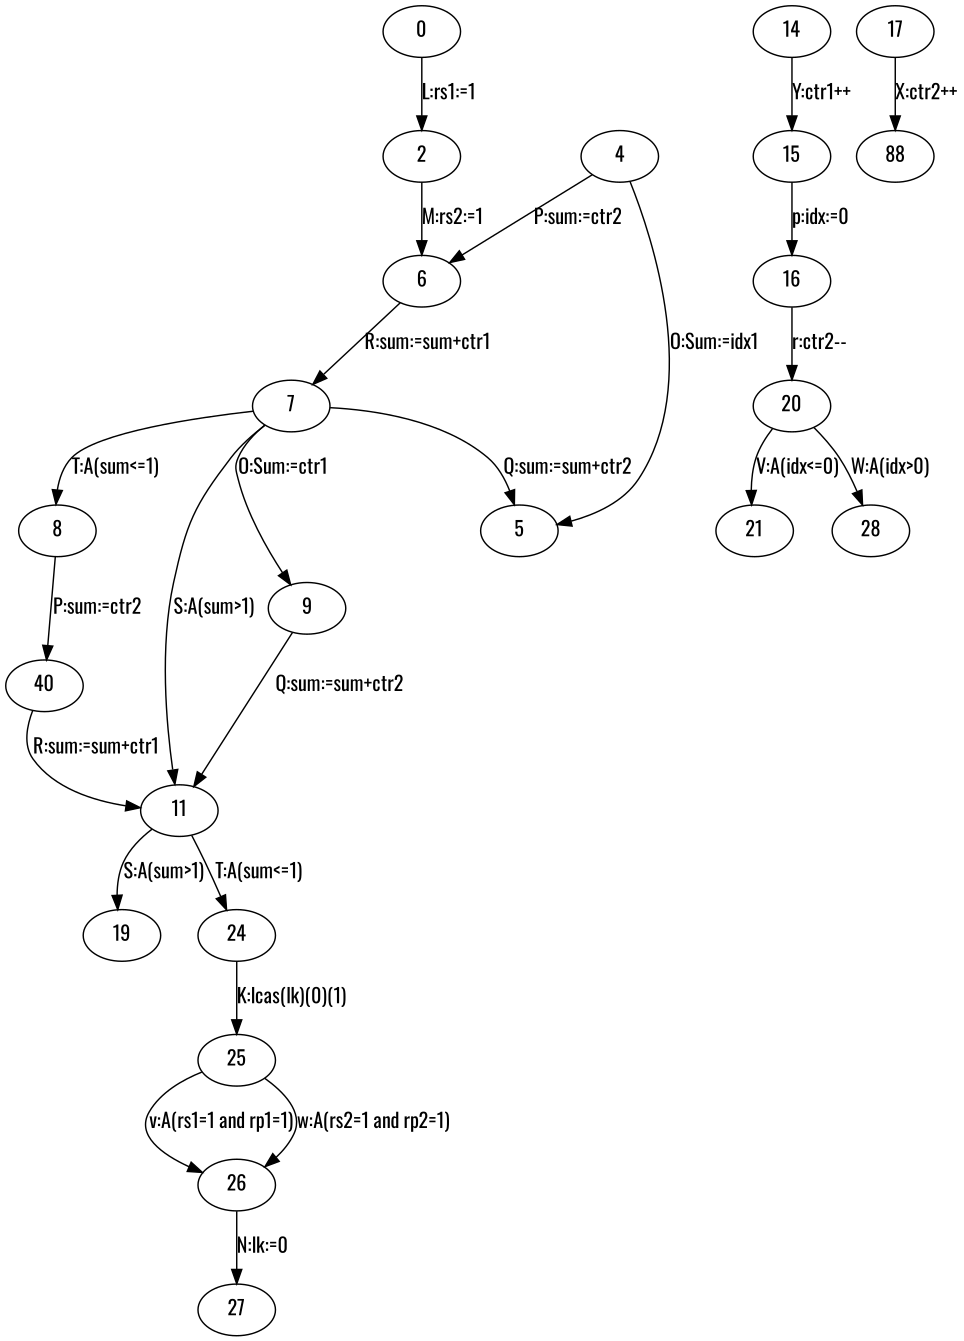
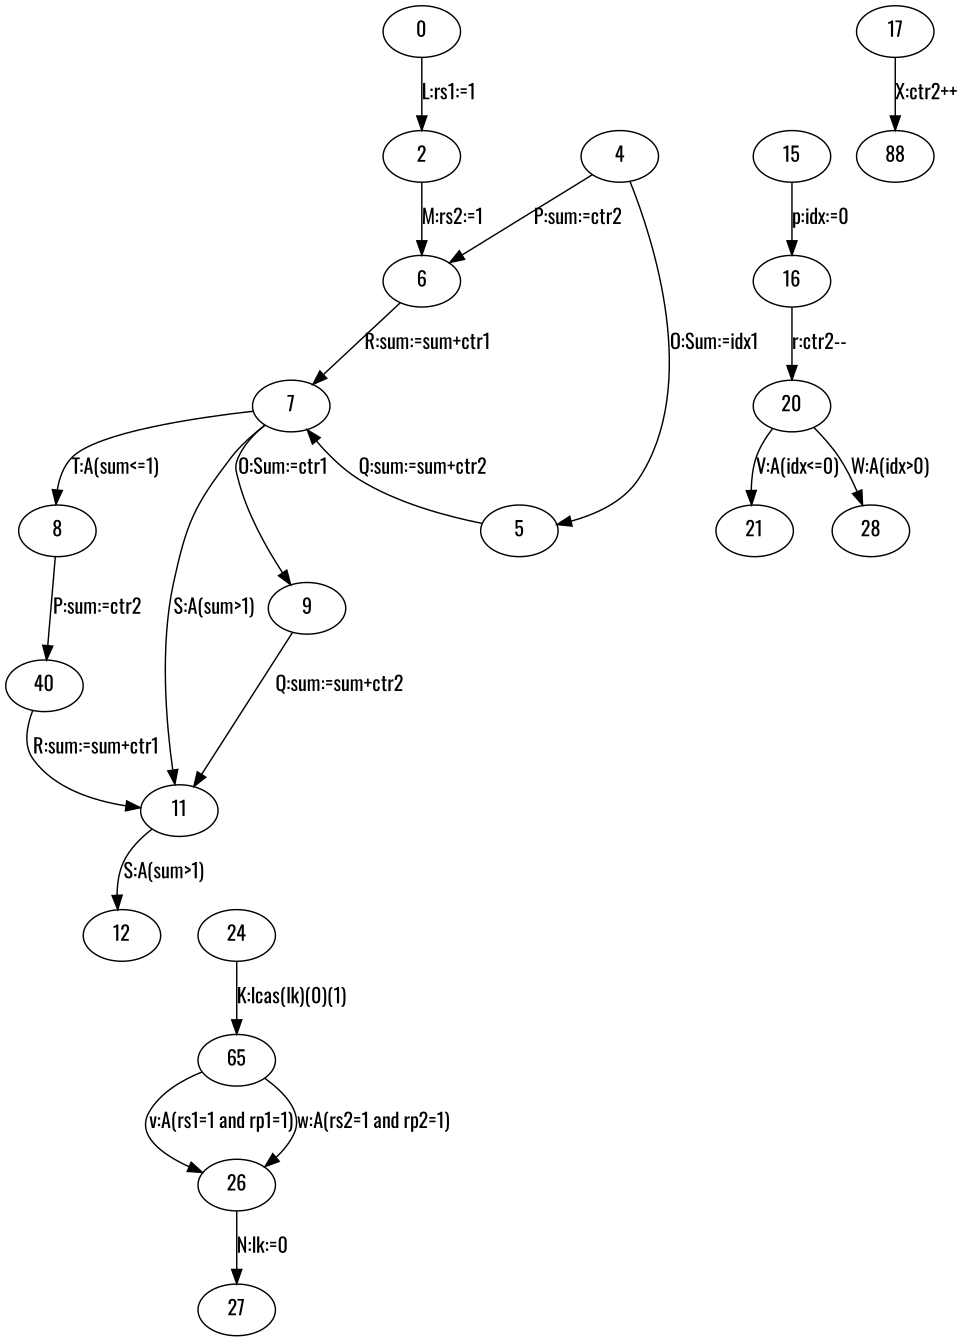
node "14": removed
edge "7" -> "5": reversed
edge "11" -> "24": removed, label "T:A(sum<=1)"
node "19": label "19" -> "12"
node "25": label "25" -> "65"
